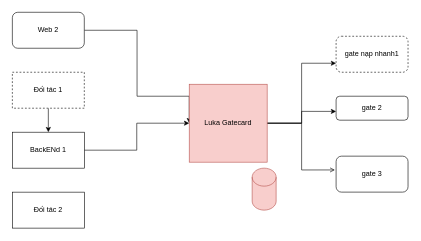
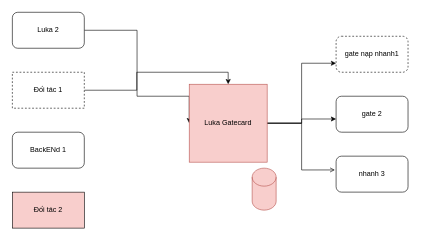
node "Web 2": label "Web 2" -> "Luka 2"
node "gate 2": size 72x24 -> 72x36
edge "Đối tác 1" -> "BackENd 1": now "Đối tác 1" -> "Luka Gatecard"
node "BackENd 1": shape rectangle -> rounded rectangle
edge "BackENd 1" -> "Luka Gatecard": removed
node "gate 3": label "gate 3" -> "nhanh 3"
node "Đối tác 2": fillcolor #ffffff -> #f8cecc
